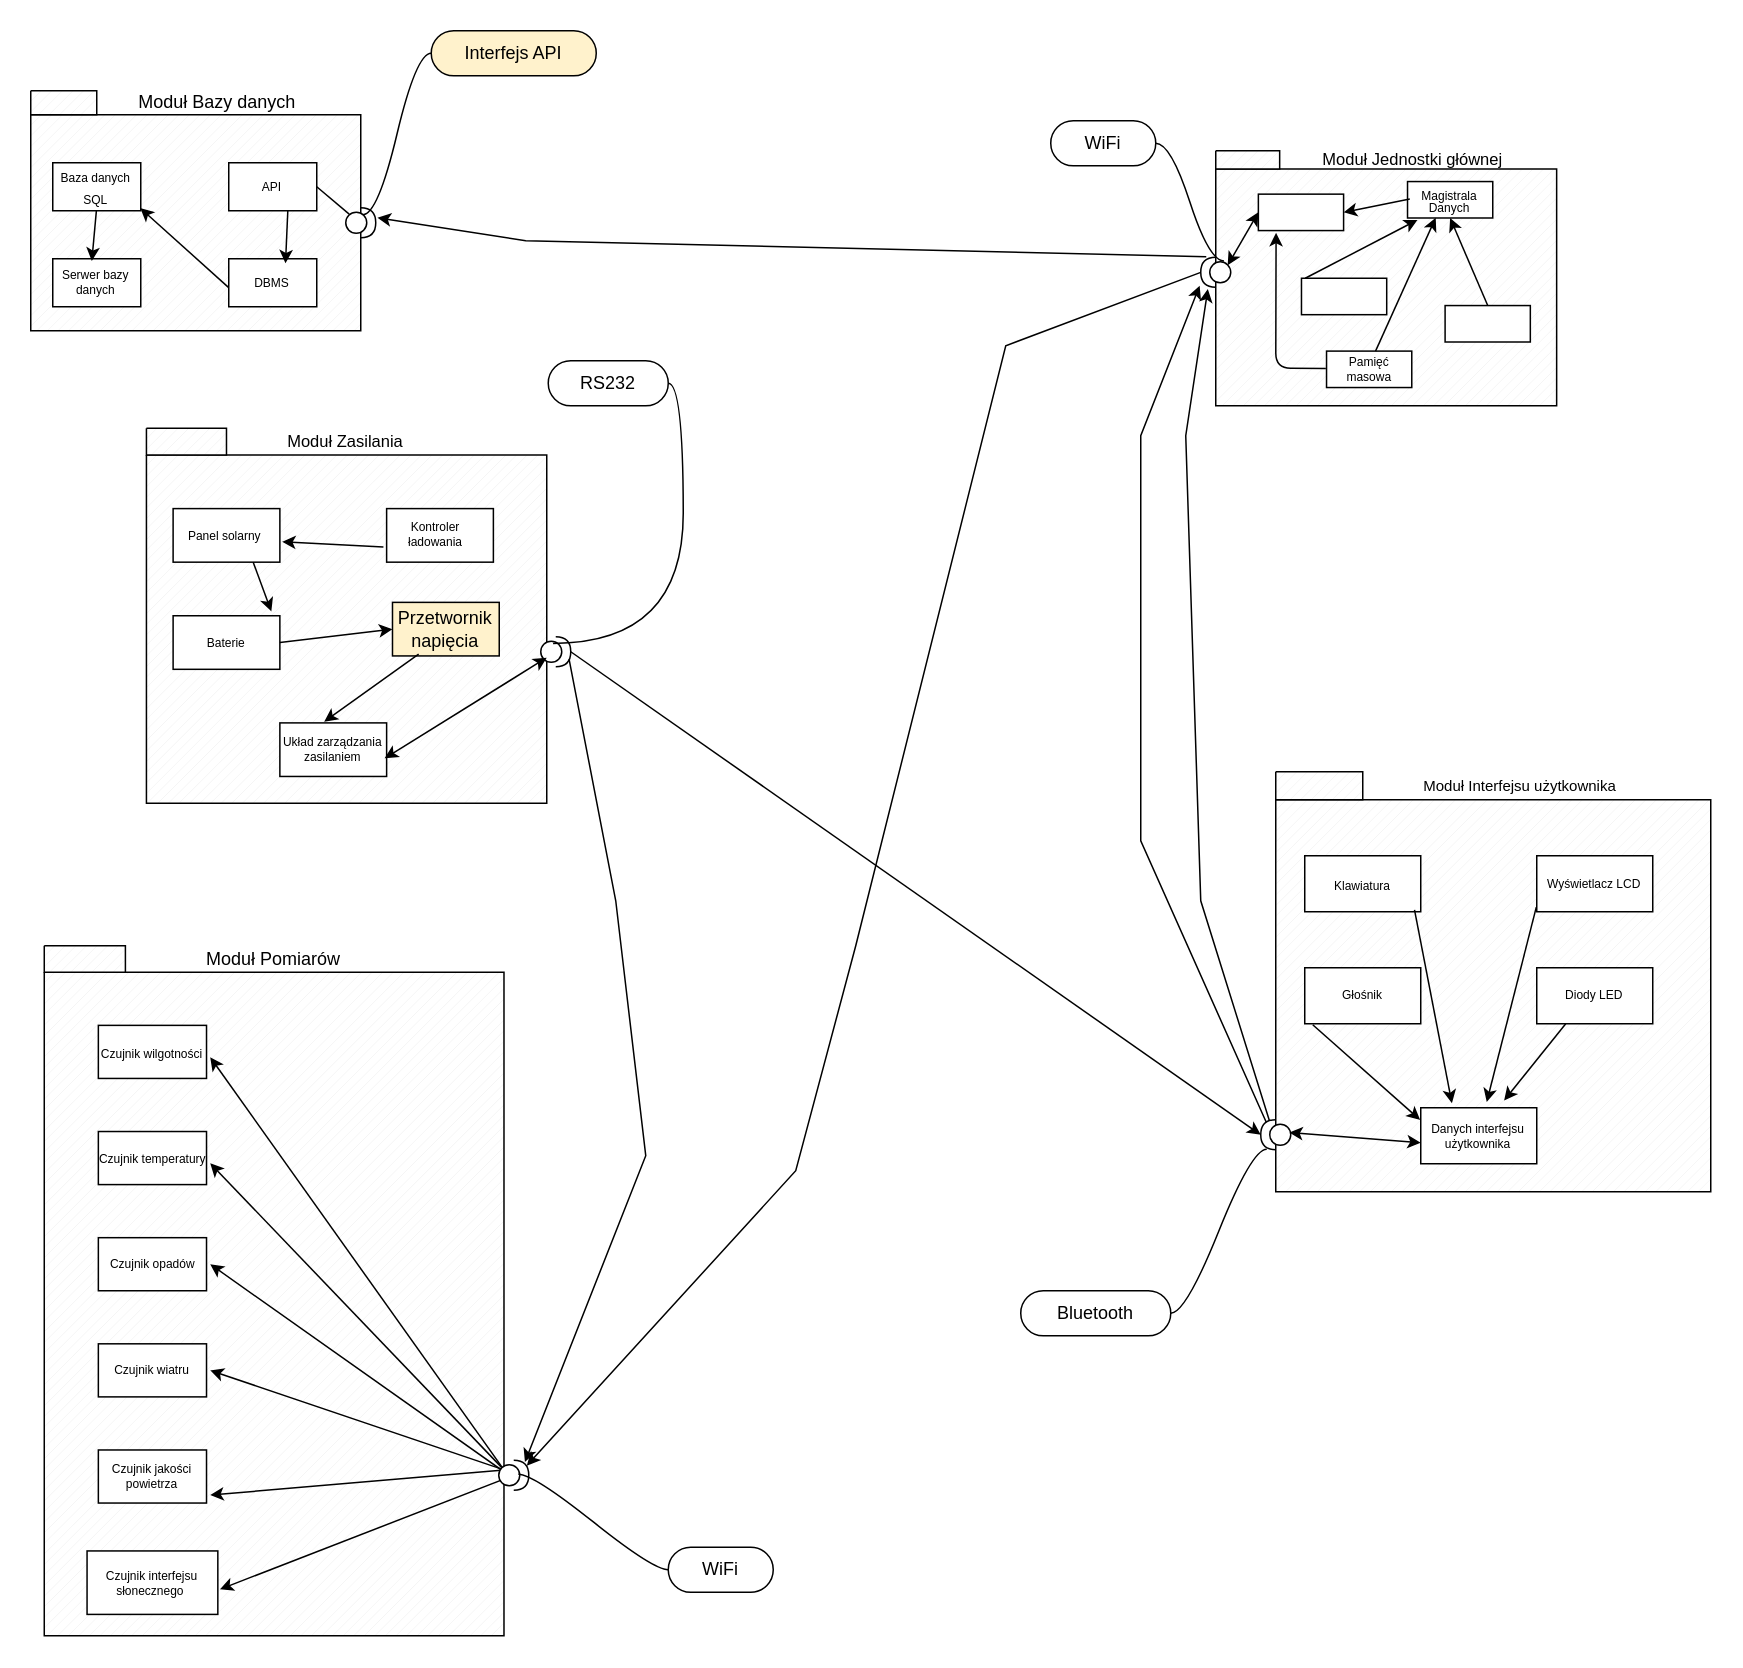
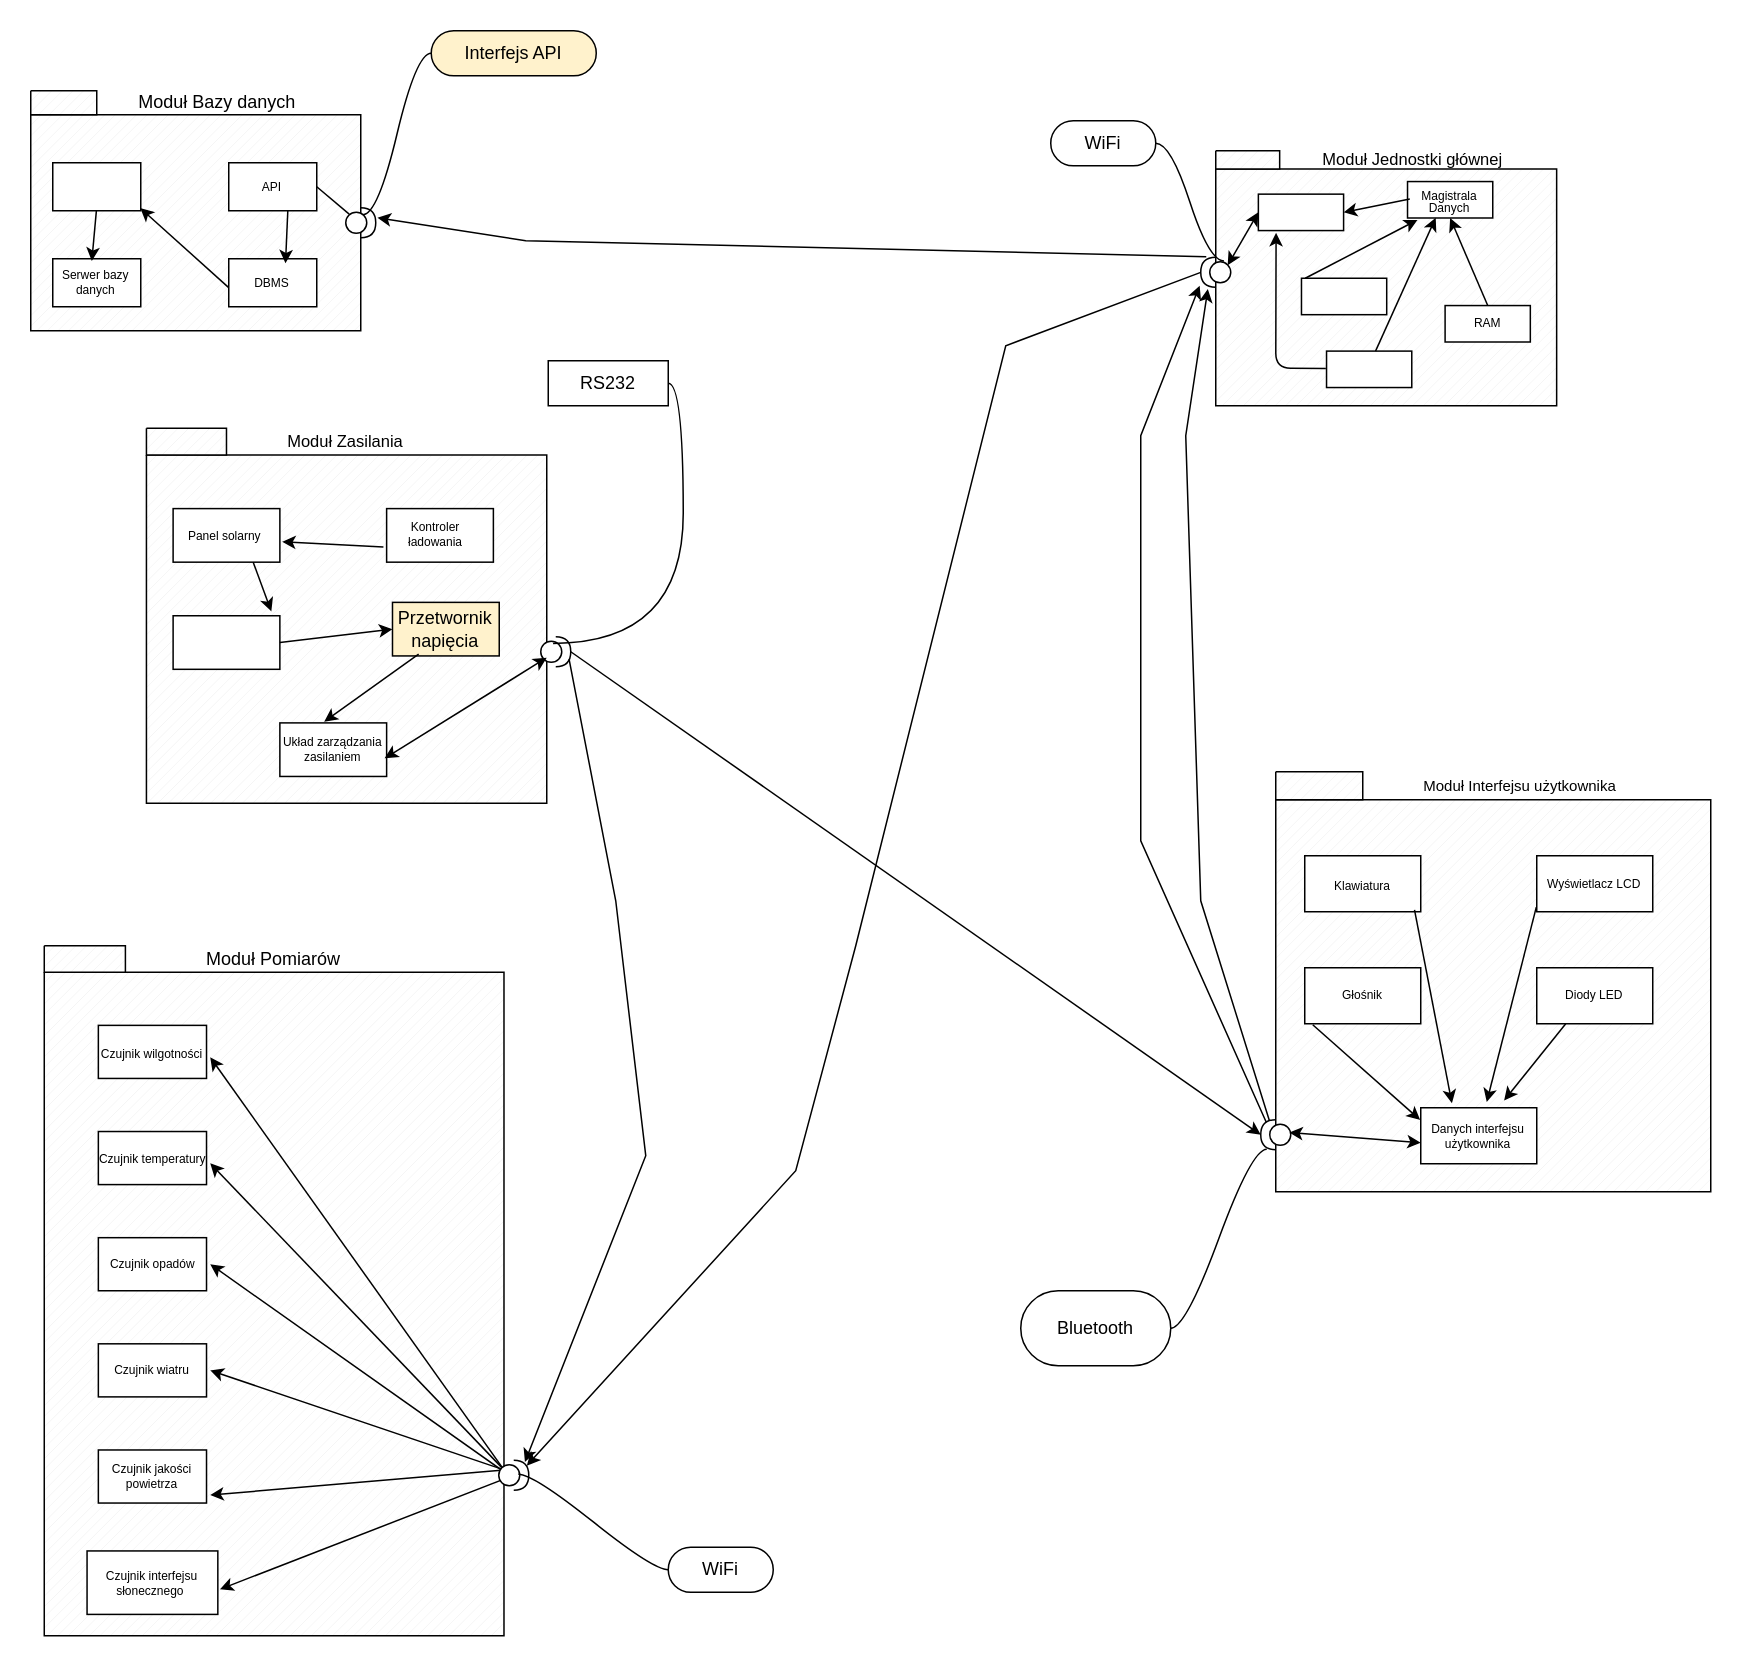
node "Baza danych SQL": removed
node "RAM": added
node "Pamięć masowa": removed
node "RS232": shape rounded rectangle -> rectangle
node "Baterie": removed
node "Bluetooth": size 150x45 -> 150x75
